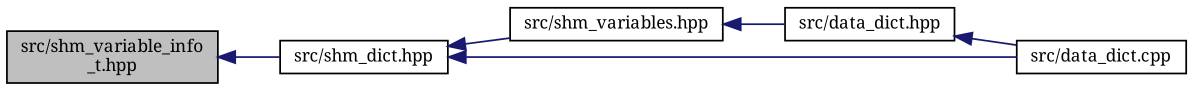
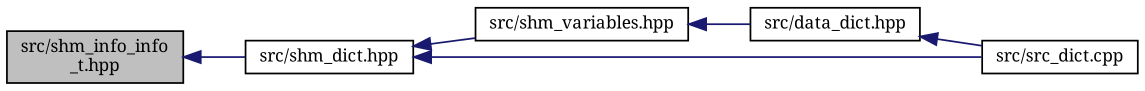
node "src/shm_variable_info _t.hpp": label "src/shm_variable_info _t.hpp" -> "src/shm_info_info _t.hpp"
node "src/data_dict.cpp": label "src/data_dict.cpp" -> "src/src_dict.cpp"
